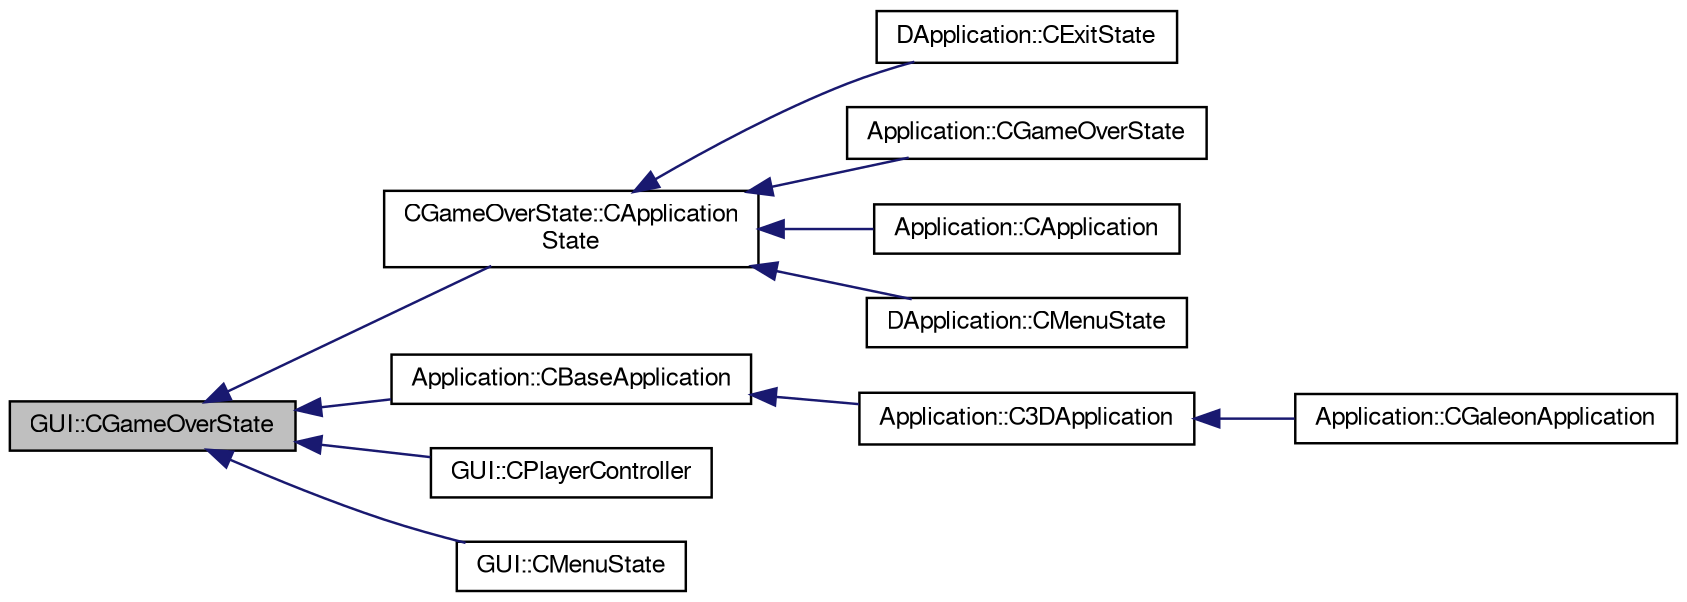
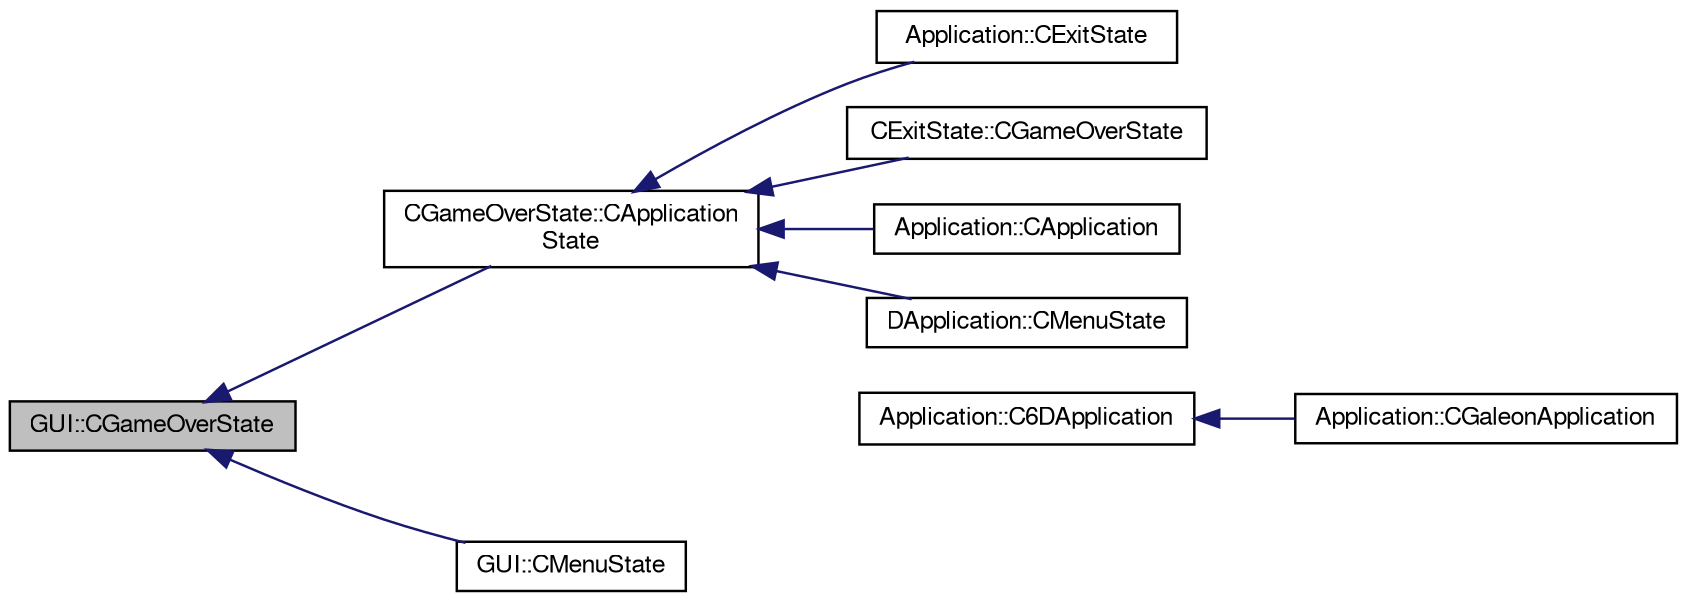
node "DApplication::CExitState": label "DApplication::CExitState" -> "Application::CExitState"
node "Application::CGameOverState": label "Application::CGameOverState" -> "CExitState::CGameOverState"
node "Application::CBaseApplication": removed
node "Application::C3DApplication": label "Application::C3DApplication" -> "Application::C6DApplication"
node "GUI::CPlayerController": removed
